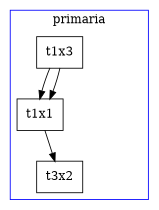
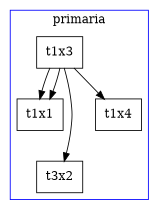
node "t1x4": added
edge "t1x1" -> "t3x2": now "t1x3" -> "t3x2"
